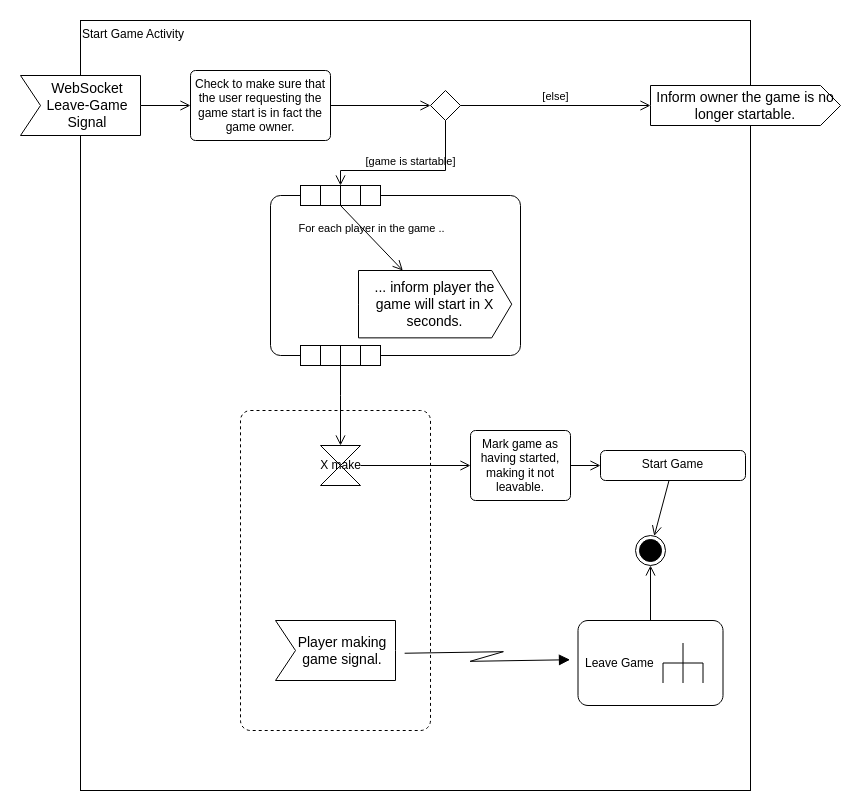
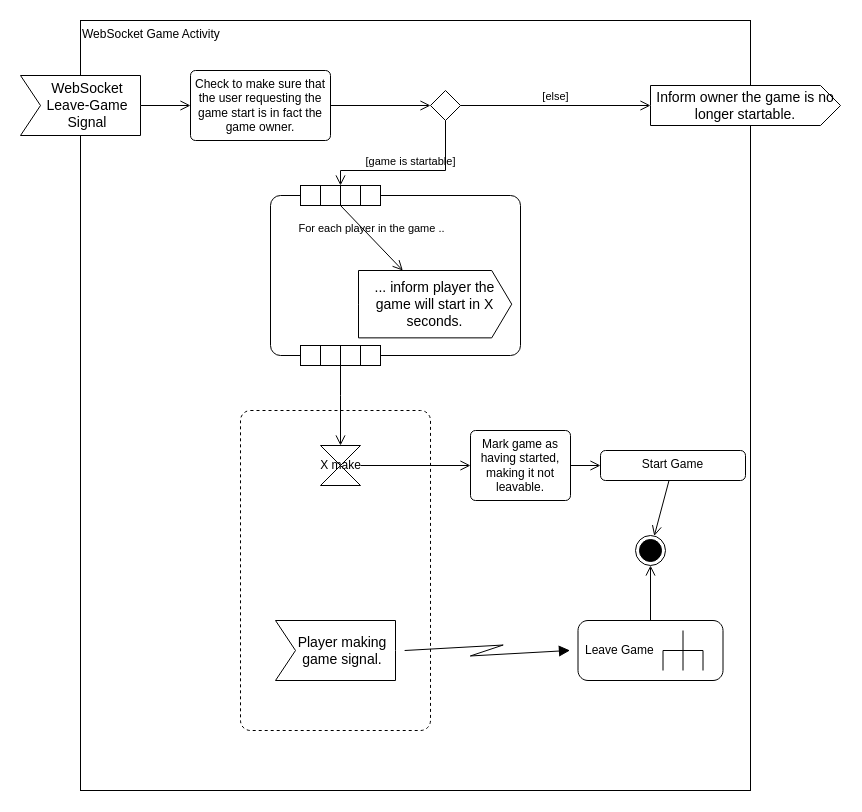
node "Start Game Activity": label "Start Game Activity" -> "WebSocket Game Activity"
node "Leave Game": size 145x85 -> 145x60
